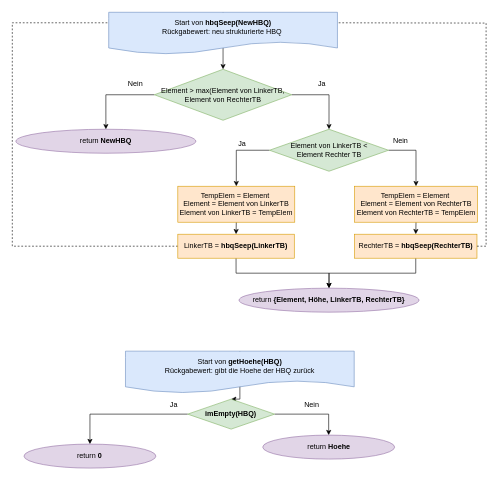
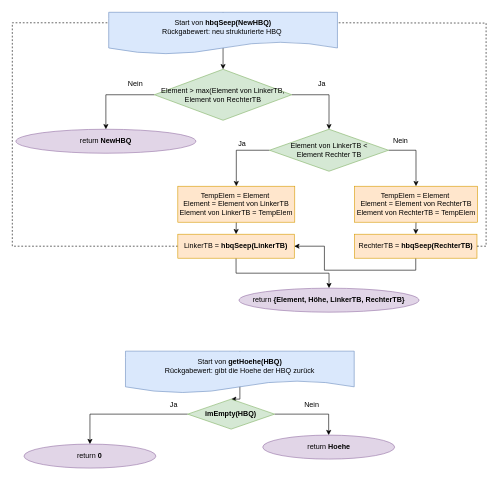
edge "RechterTB = hbqSeep(RechterTB)" -> "return {Element, Höhe, LinkerTB, RechterTB}": now "RechterTB = hbqSeep(RechterTB)" -> "LinkerTB = hbqSeep(LinkerTB)"
